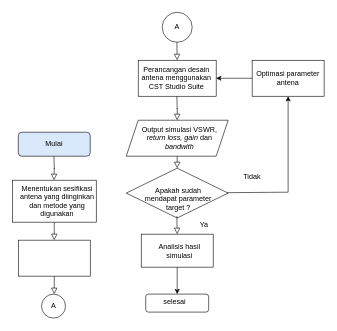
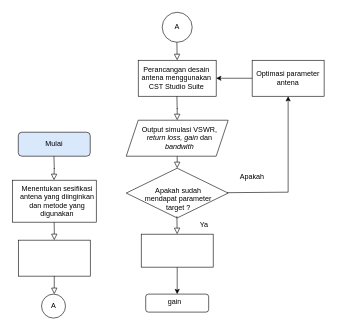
node "Tidak": label "Tidak" -> "Apakah"
node "Analisis hasil simulasi": removed
node "selesai": label "selesai" -> "gain"
